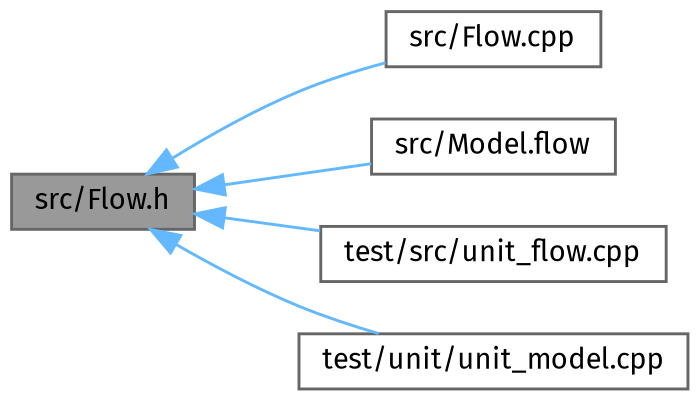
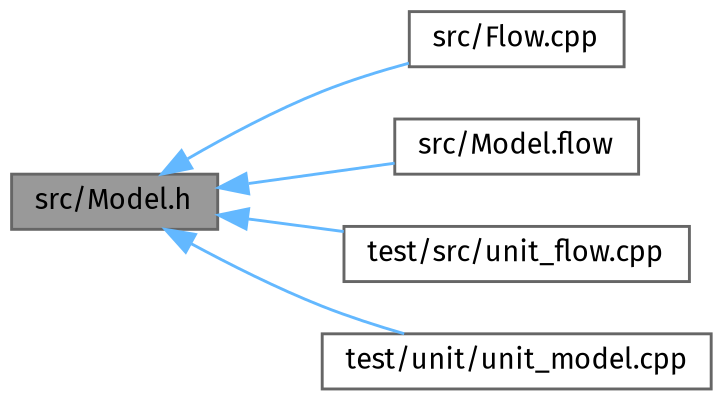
node "src/Flow.h": label "src/Flow.h" -> "src/Model.h"
